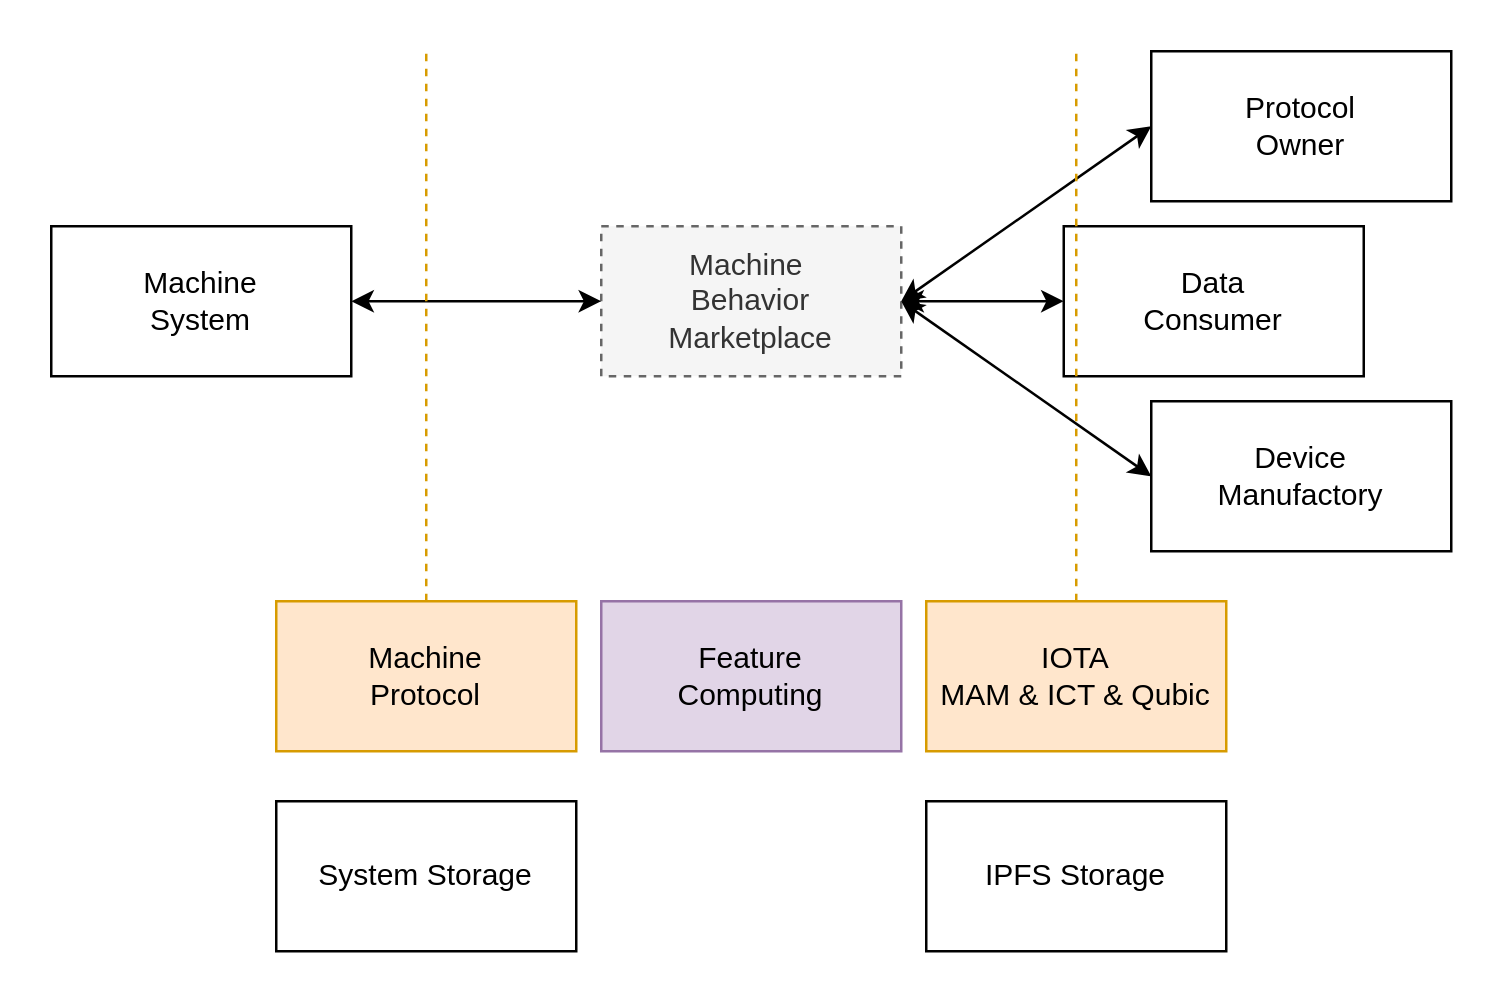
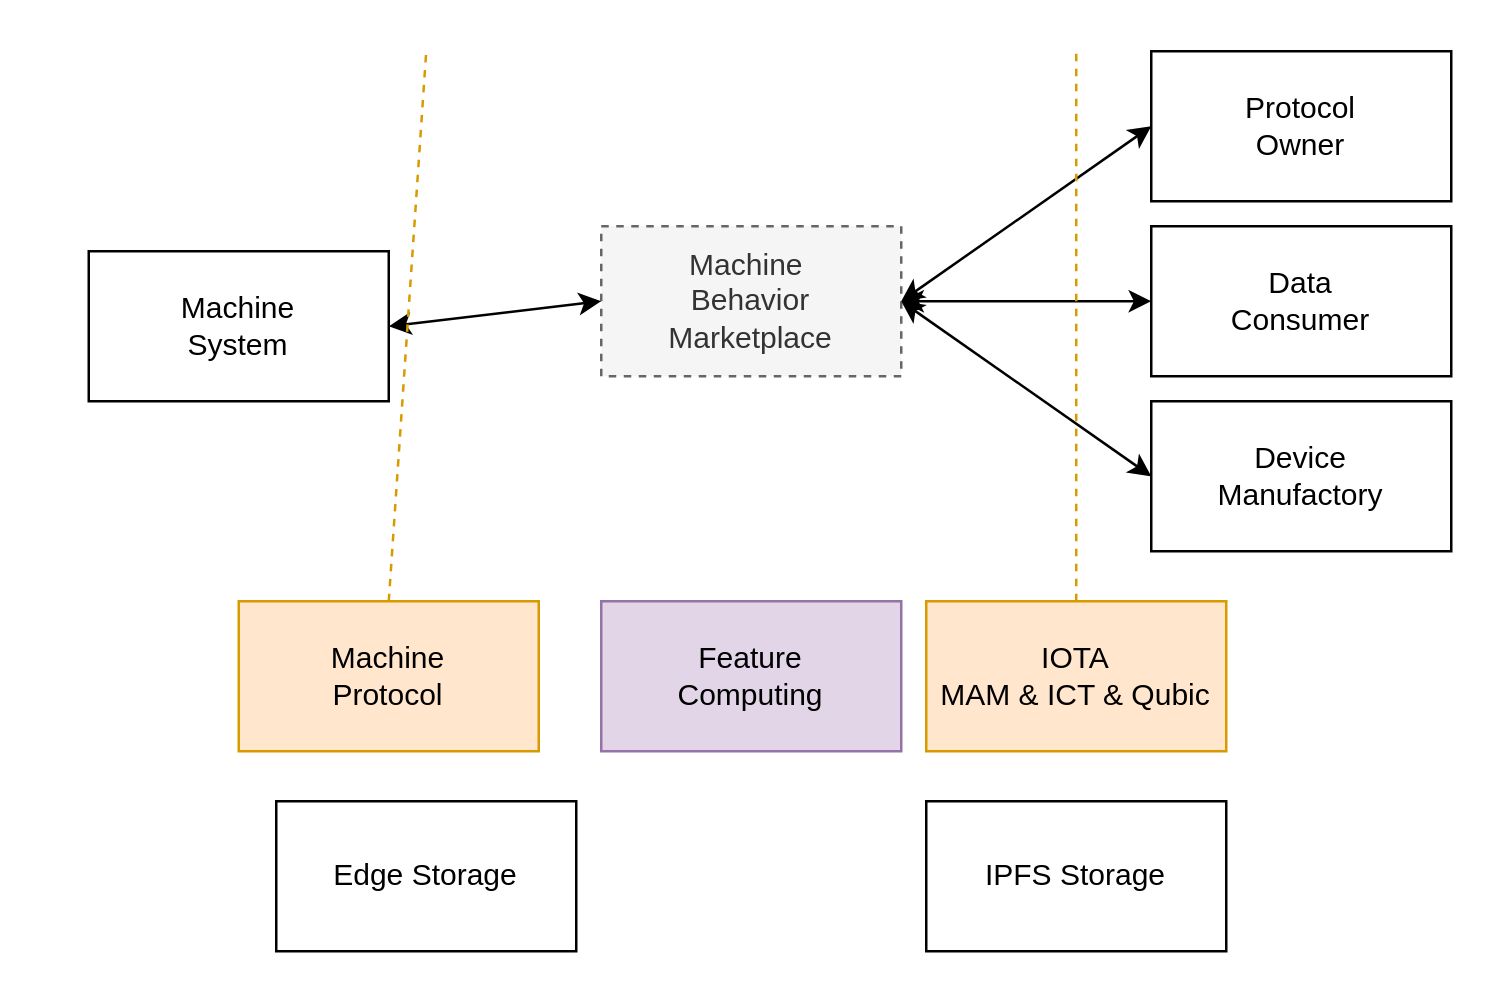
node "Machine System": moved (201, 301) -> (239, 326)
node "Data Consumer": moved (1214, 301) -> (1301, 301)
node "Machine Protocol": moved (426, 676) -> (389, 676)
node "System Storage": label "System Storage" -> "Edge Storage"
